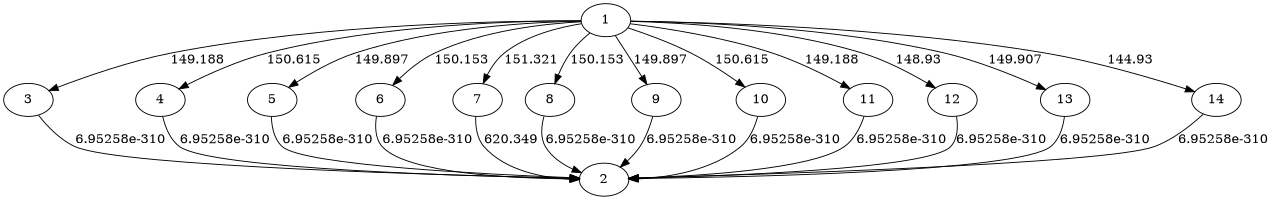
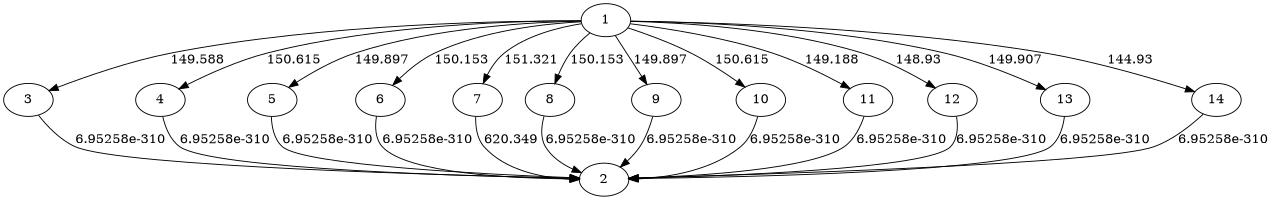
edge "1" -> "3": label "149.188" -> "149.588"
